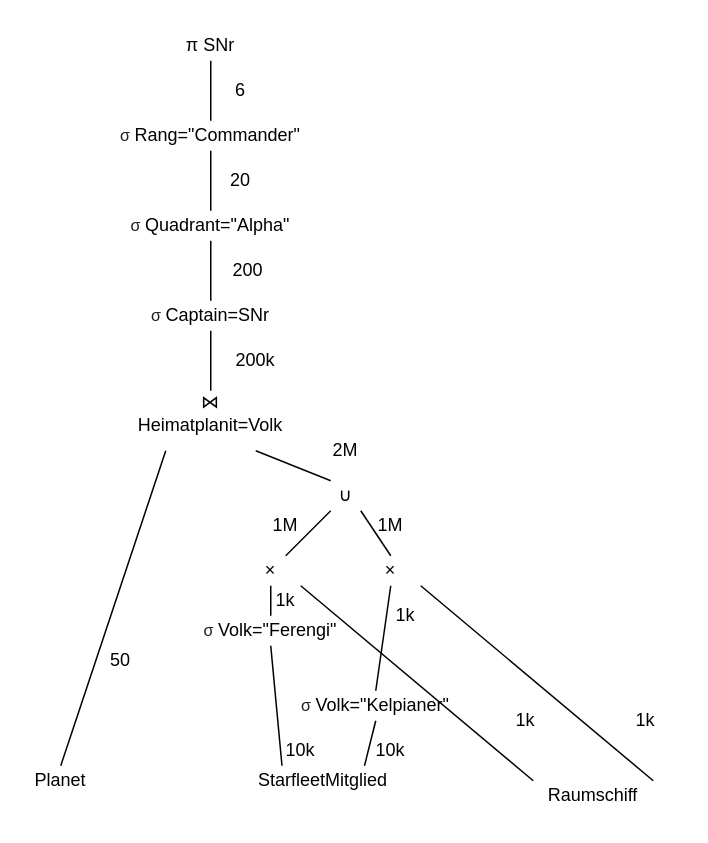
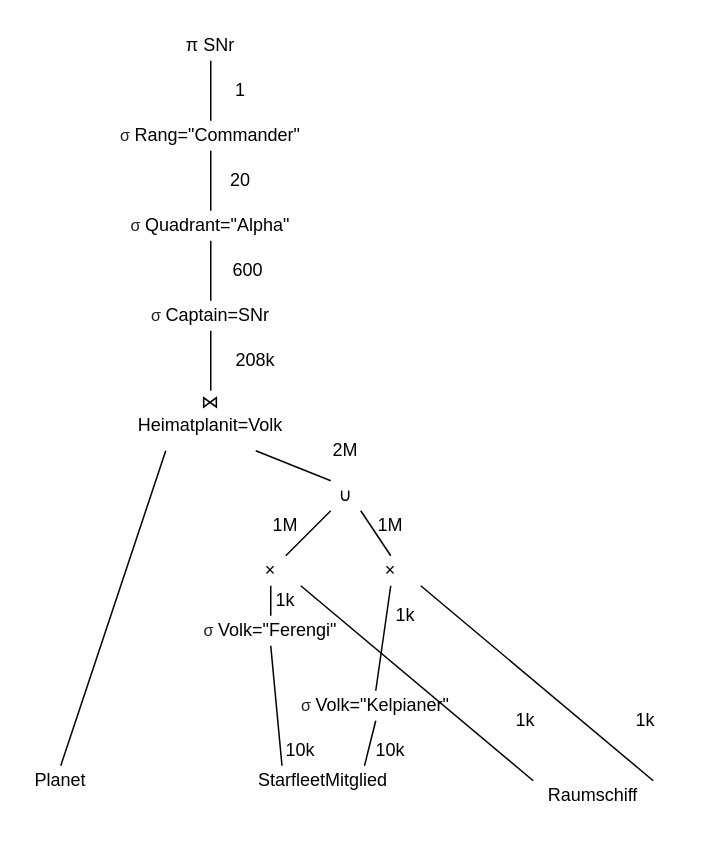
node "6": label "6" -> "1"
node "200": label "200" -> "600"
node "200k": label "200k" -> "208k"
node "50": removed
